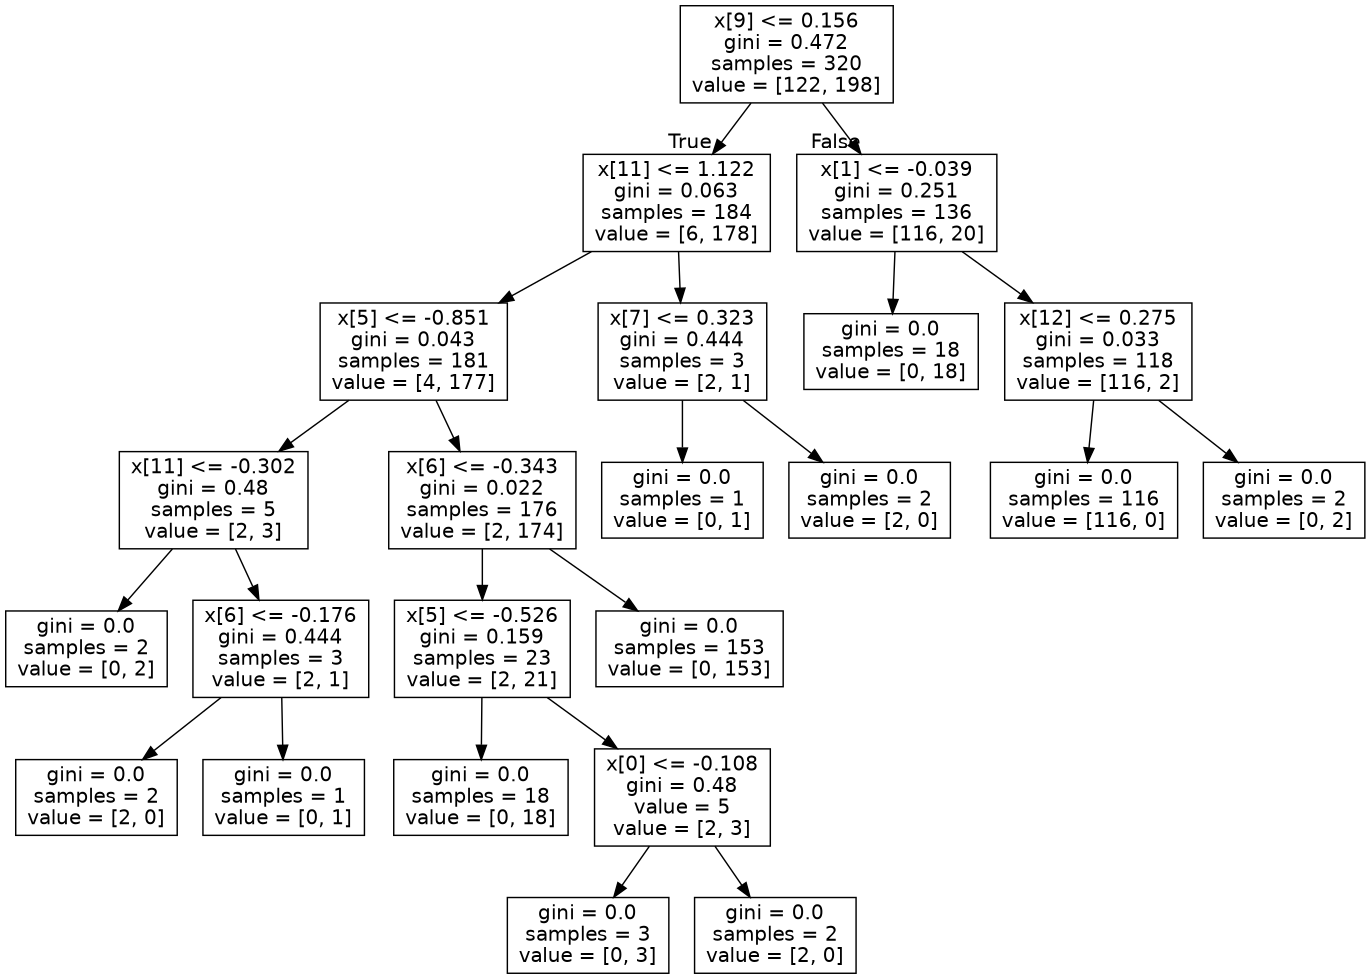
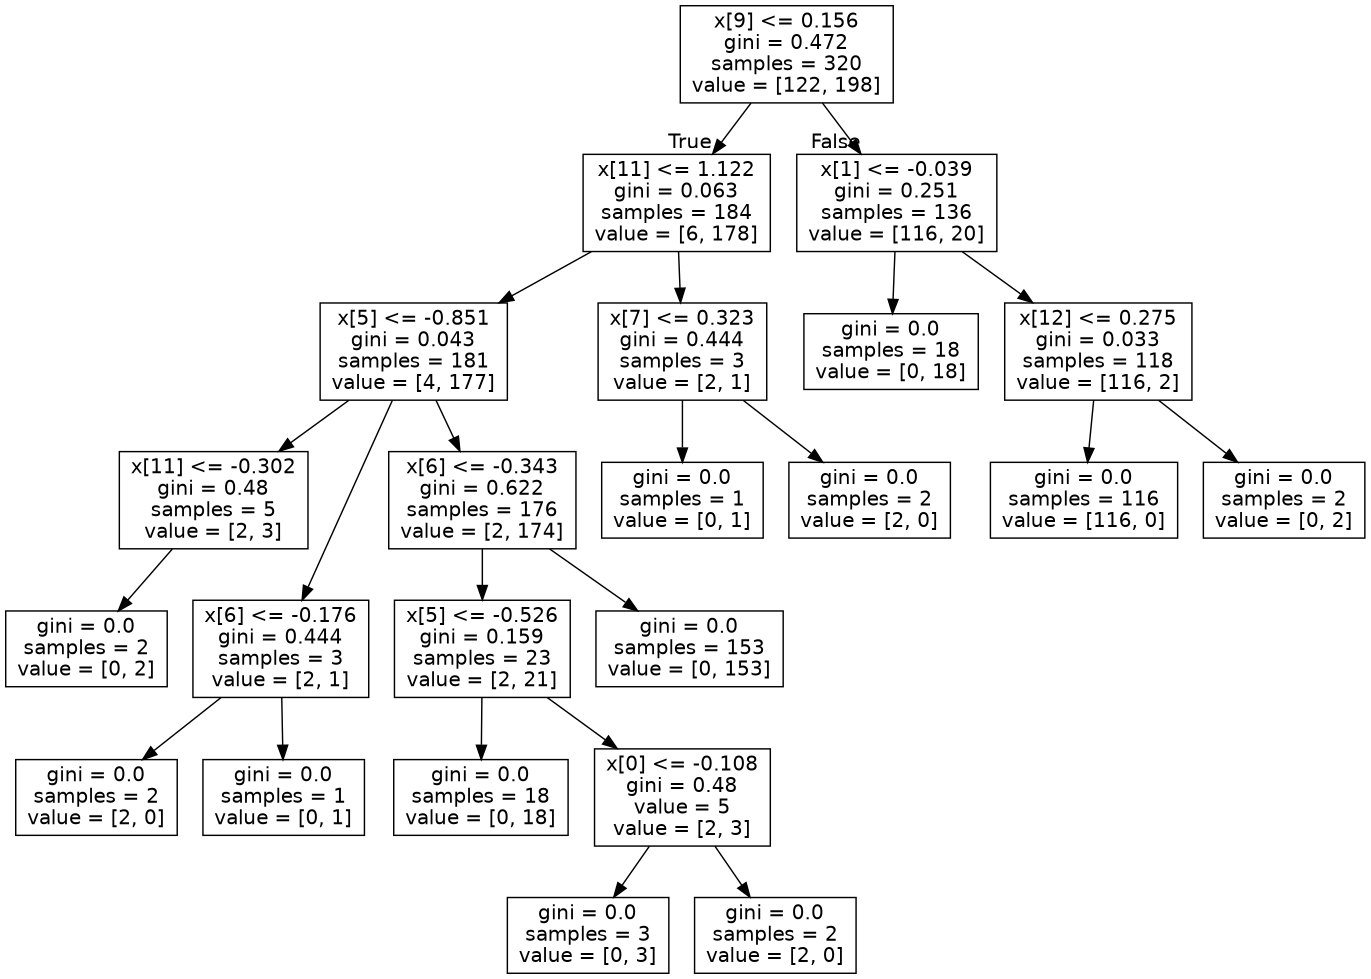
node "x[6] <= -0.343 gini = 0.022 samples = 176 value = [2, 174]": label "x[6] <= -0.343 gini = 0.022 samples = 176 value = [2, 174]" -> "x[6] <= -0.343 gini = 0.622 samples = 176 value = [2, 174]"
edge "x[11] <= -0.302 gini = 0.48 samples = 5 value = [2, 3]" -> "x[6] <= -0.176 gini = 0.444 samples = 3 value = [2, 1]": now "x[5] <= -0.851 gini = 0.043 samples = 181 value = [4, 177]" -> "x[6] <= -0.176 gini = 0.444 samples = 3 value = [2, 1]"
